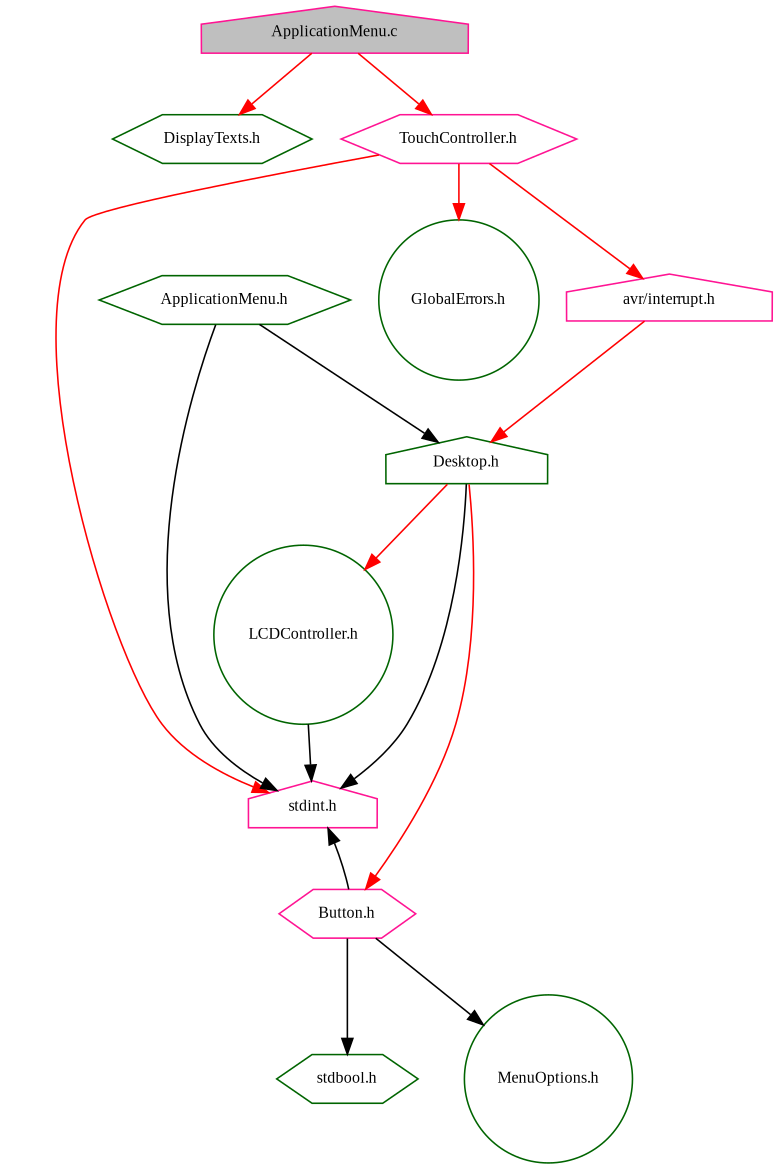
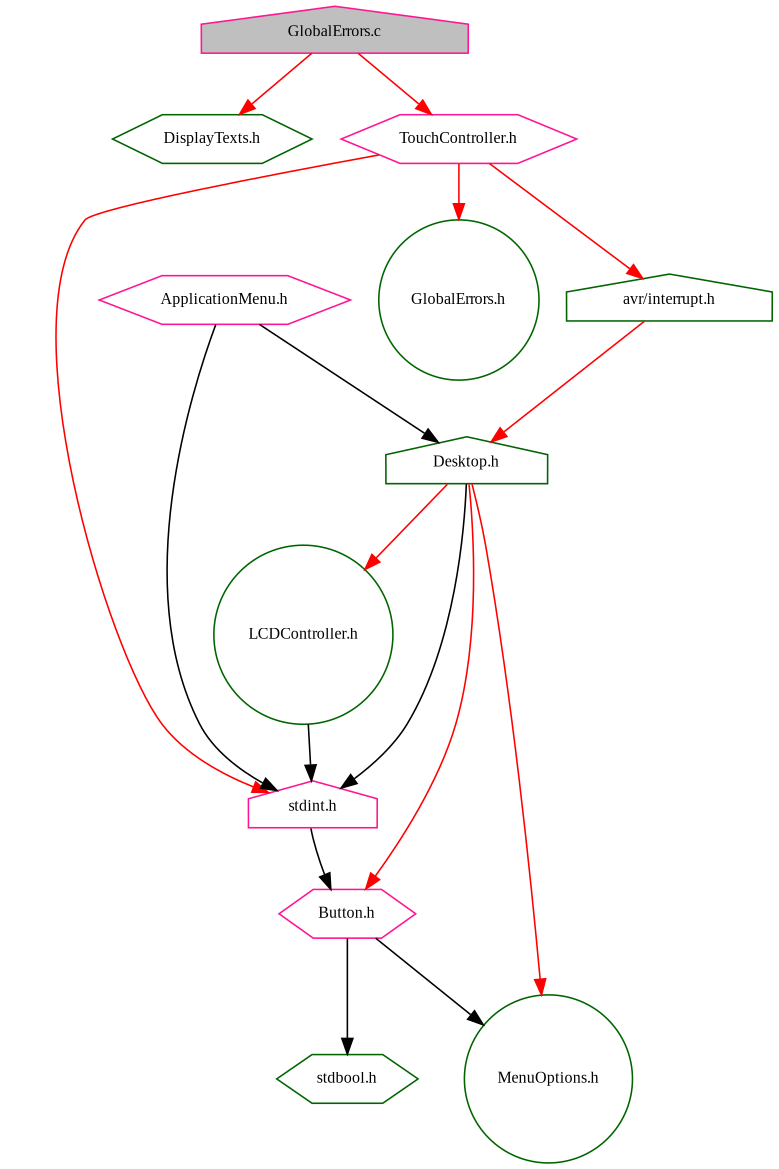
node "ApplicationMenu.c": label "ApplicationMenu.c" -> "GlobalErrors.c"
node "ApplicationMenu.h": color darkgreen -> deeppink
node "avr/interrupt.h": color deeppink -> darkgreen
edge "Desktop.h" -> "MenuOptions.h": added
edge "Button.h" -> "stdint.h": reversed
